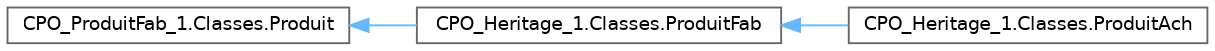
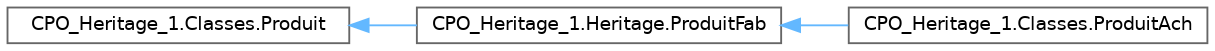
node "CPO_ProduitFab_1.Classes.Produit": label "CPO_ProduitFab_1.Classes.Produit" -> "CPO_Heritage_1.Classes.Produit"
node "CPO_Heritage_1.Classes.ProduitFab": label "CPO_Heritage_1.Classes.ProduitFab" -> "CPO_Heritage_1.Heritage.ProduitFab"
